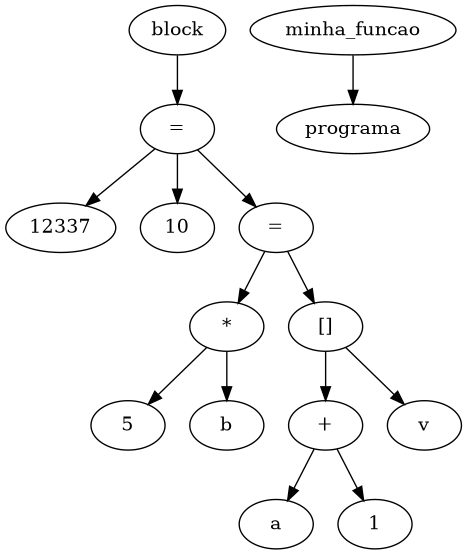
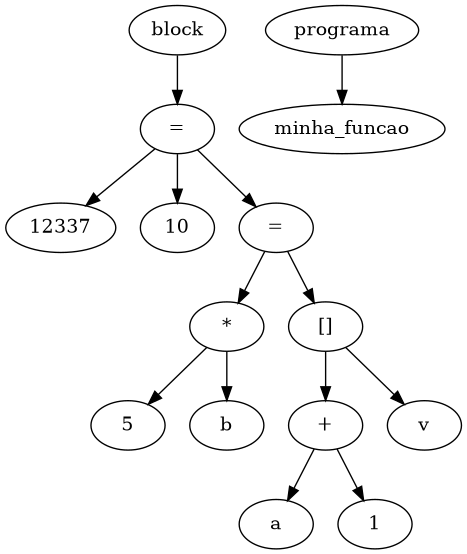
edge "minha_funcao" -> "programa": reversed
